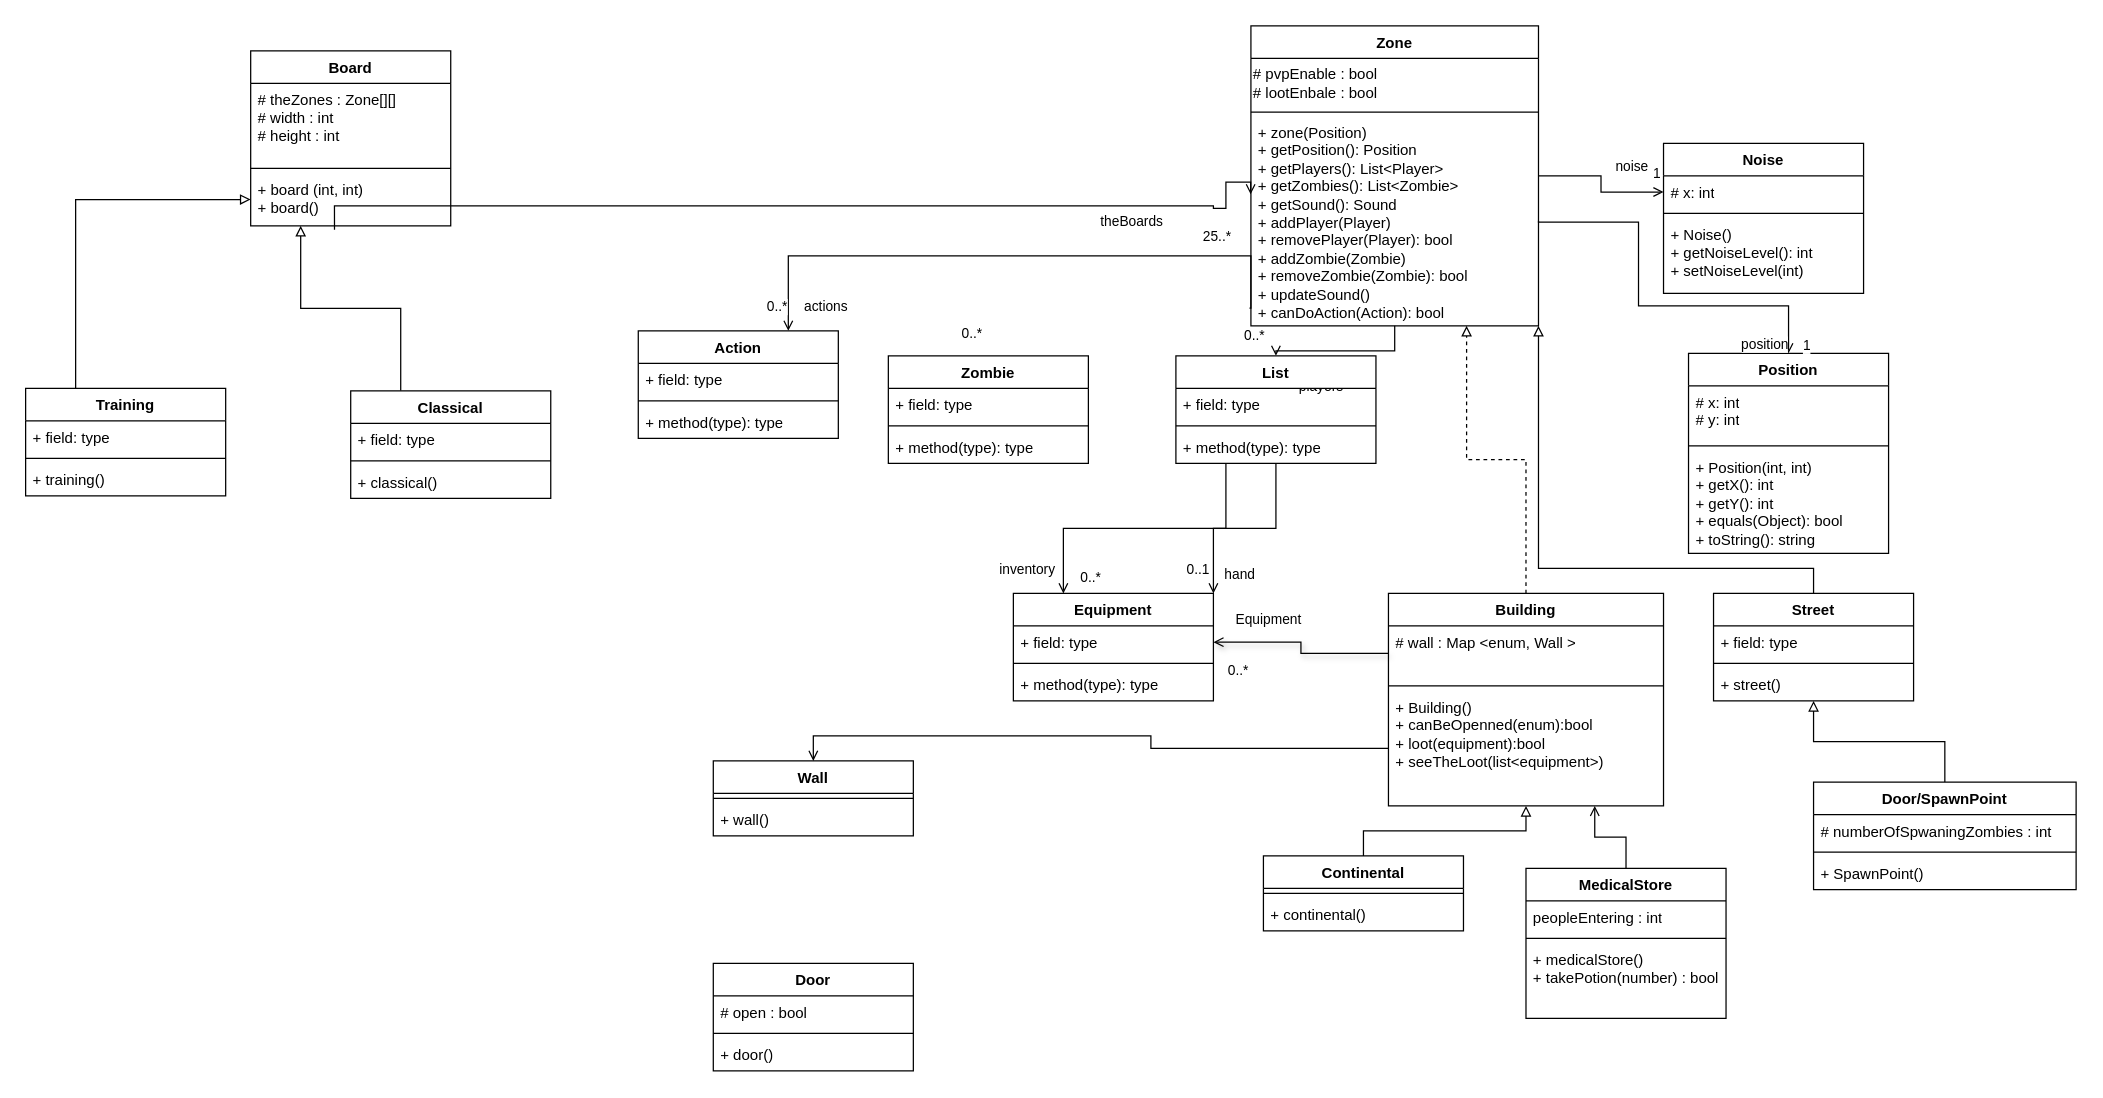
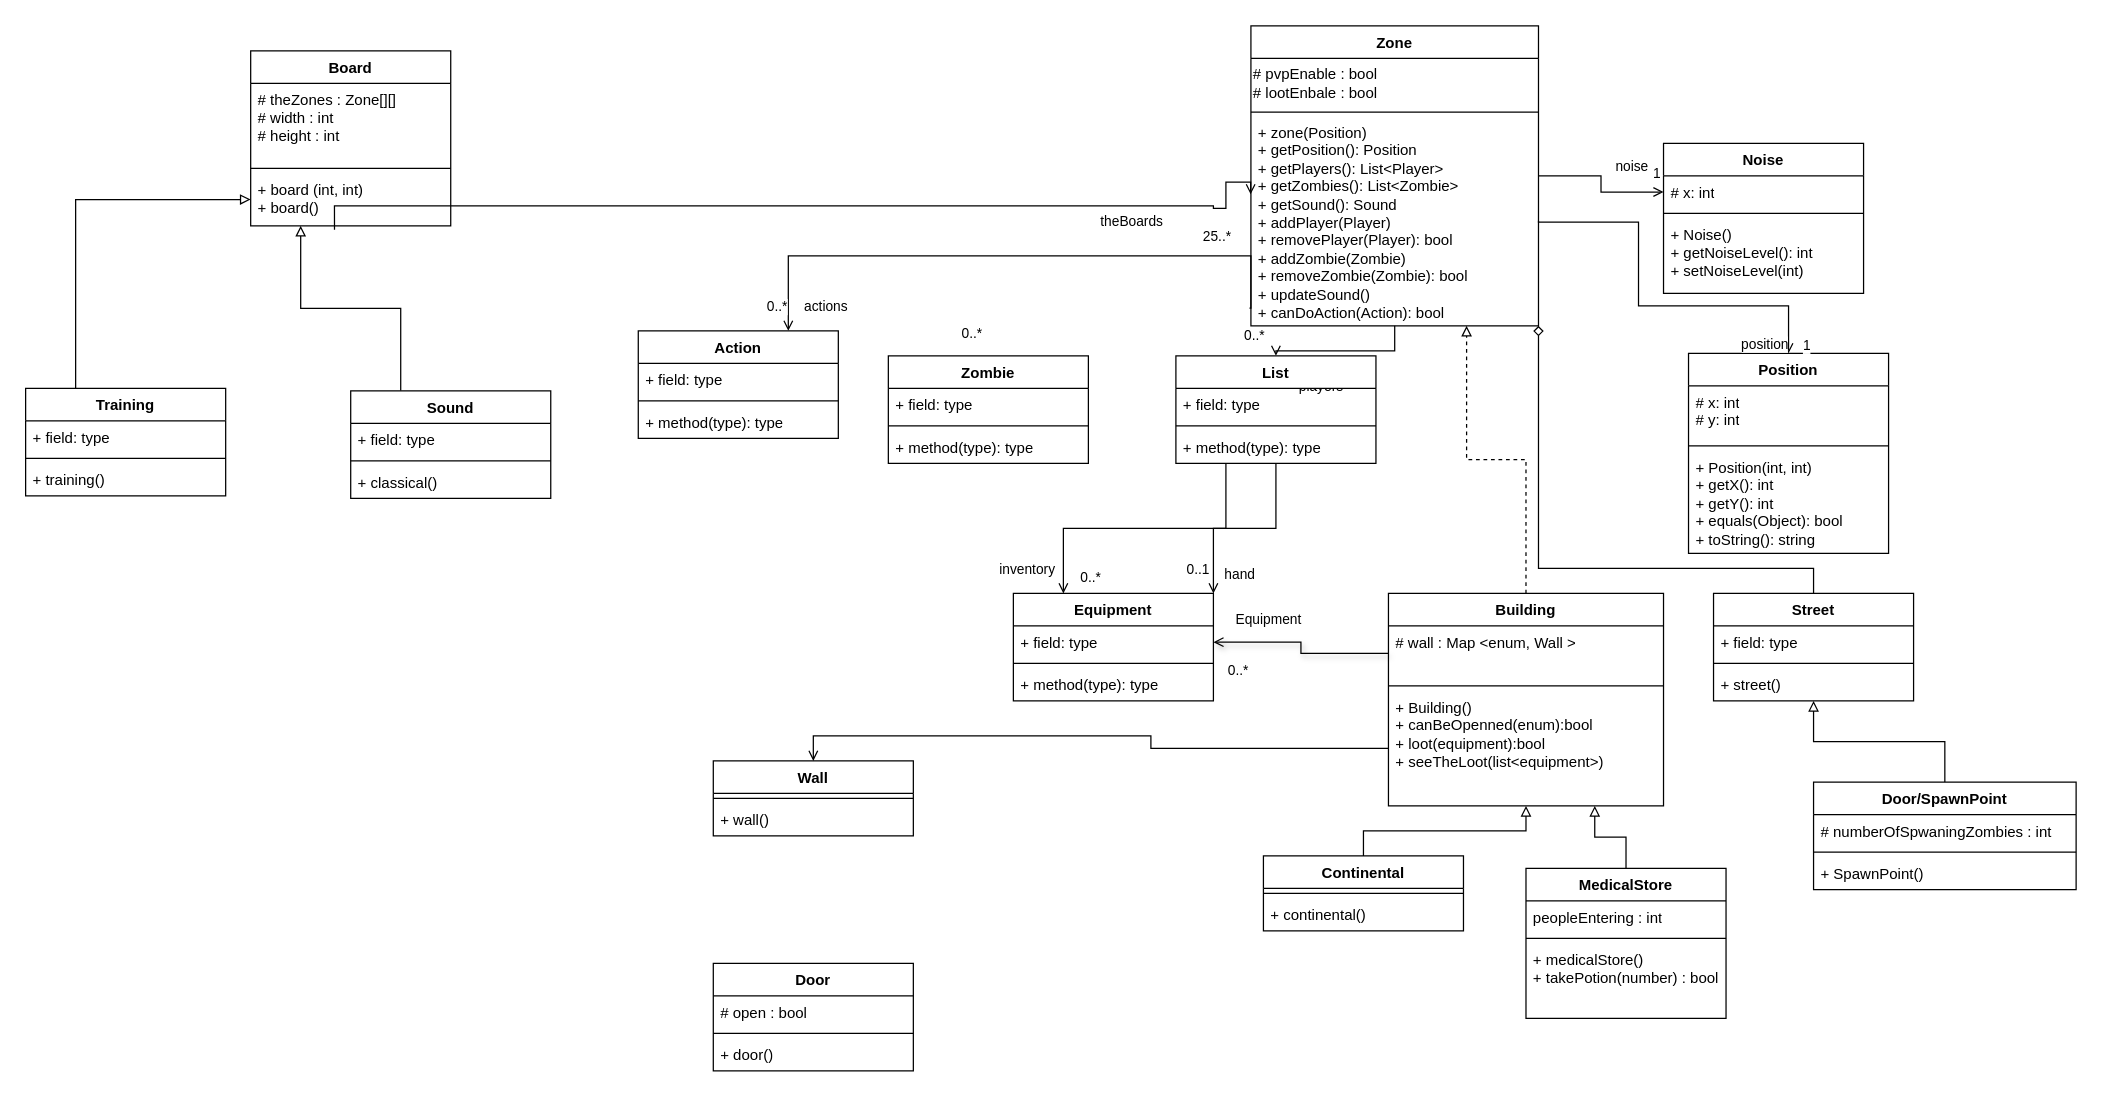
edge "Street" -> "Zone": arrowhead block -> diamond
node "Classical": label "Classical" -> "Sound"
edge "MedicalStore" -> "Building": arrowhead open -> block
